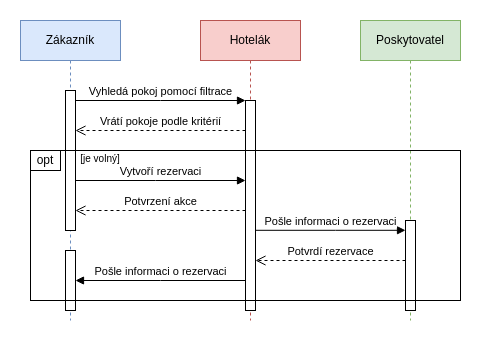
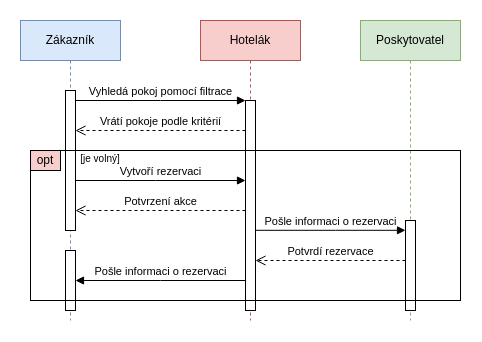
node "opt": fillcolor #ffffff -> #f8cecc
